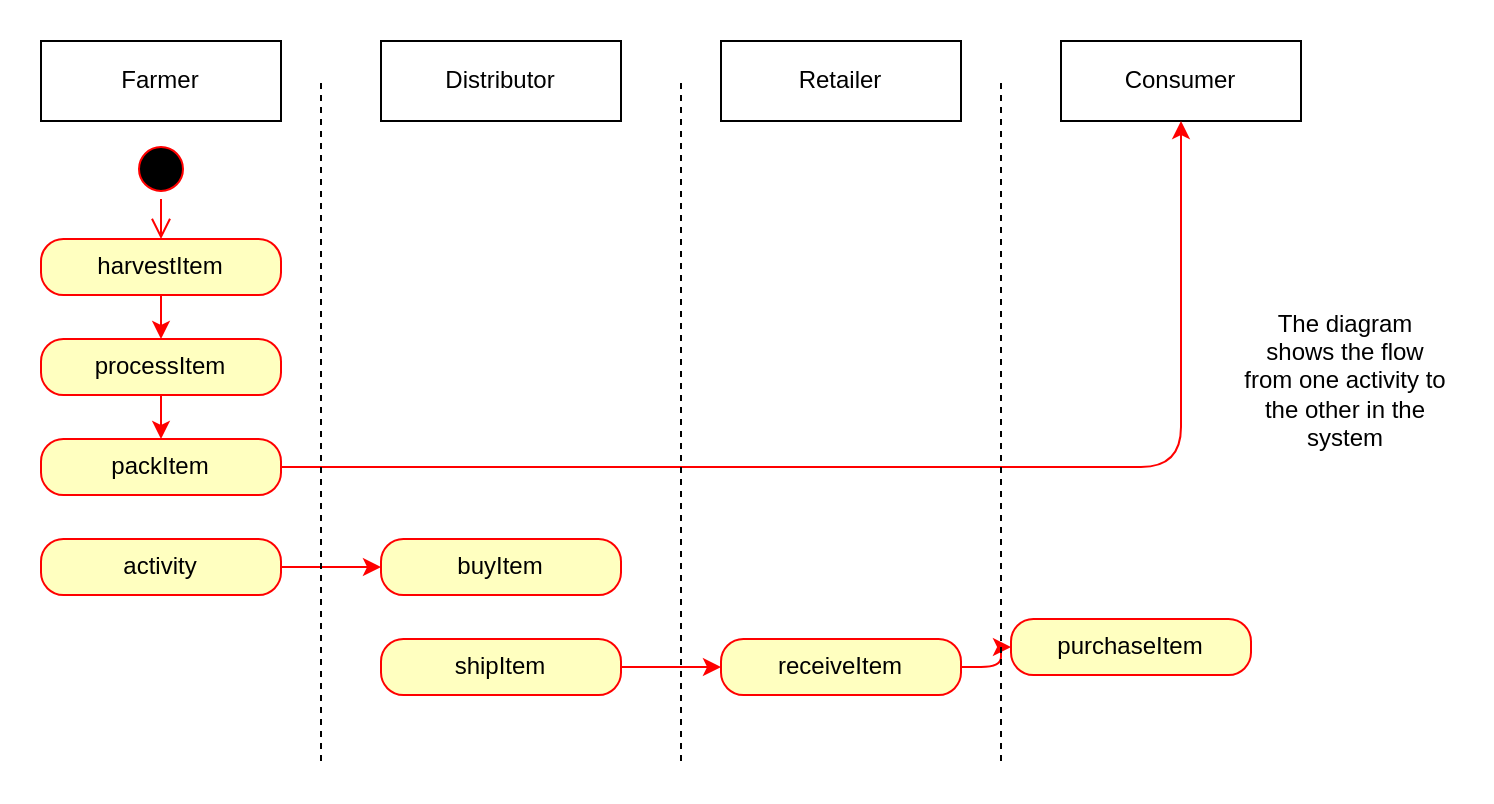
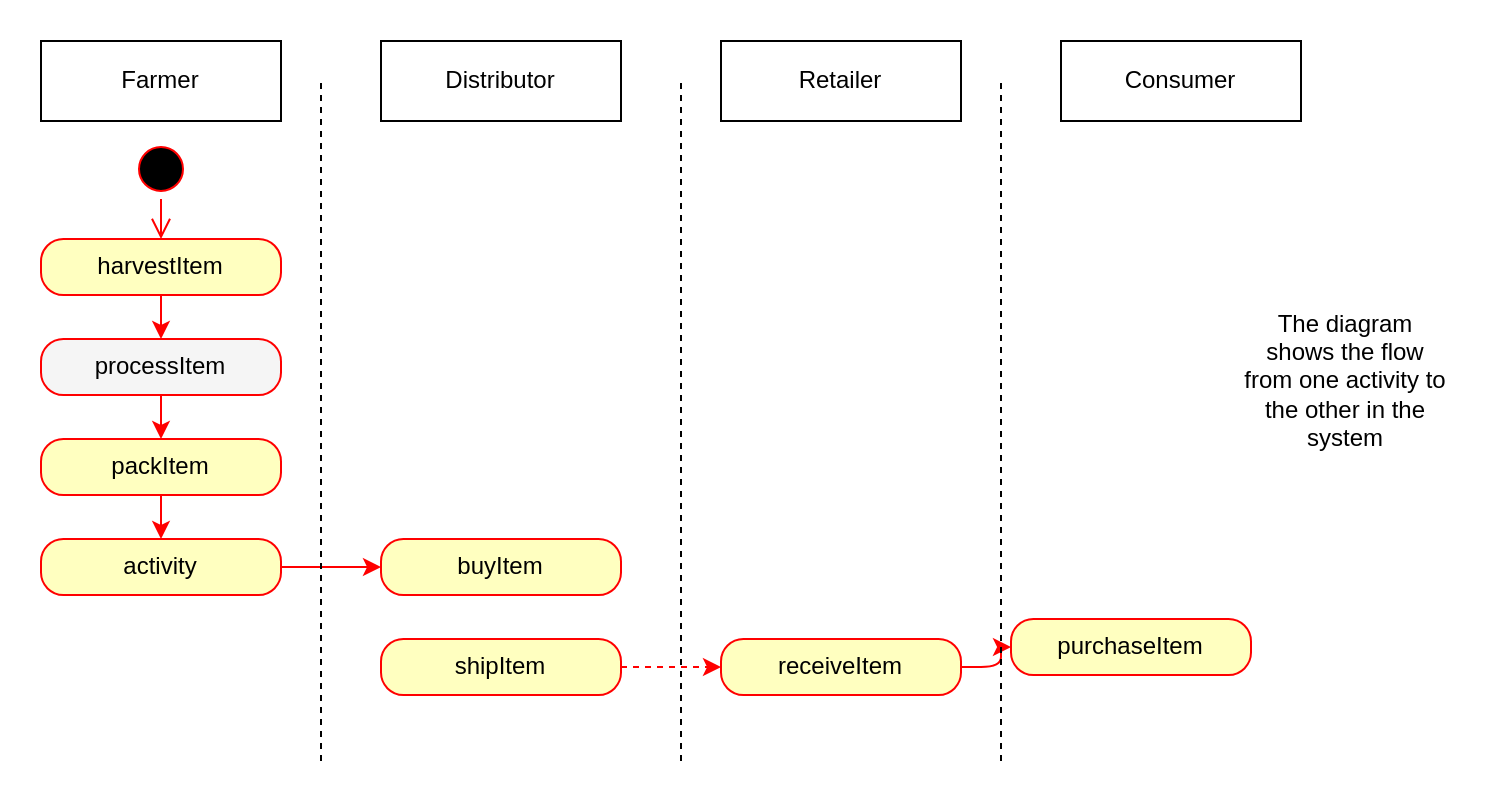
node "processItem": fillcolor #ffffc0 -> #f5f5f5
edge "packItem" -> "Consumer": now "packItem" -> "activity"
edge "shipItem" -> "receiveItem": style solid -> dashed
